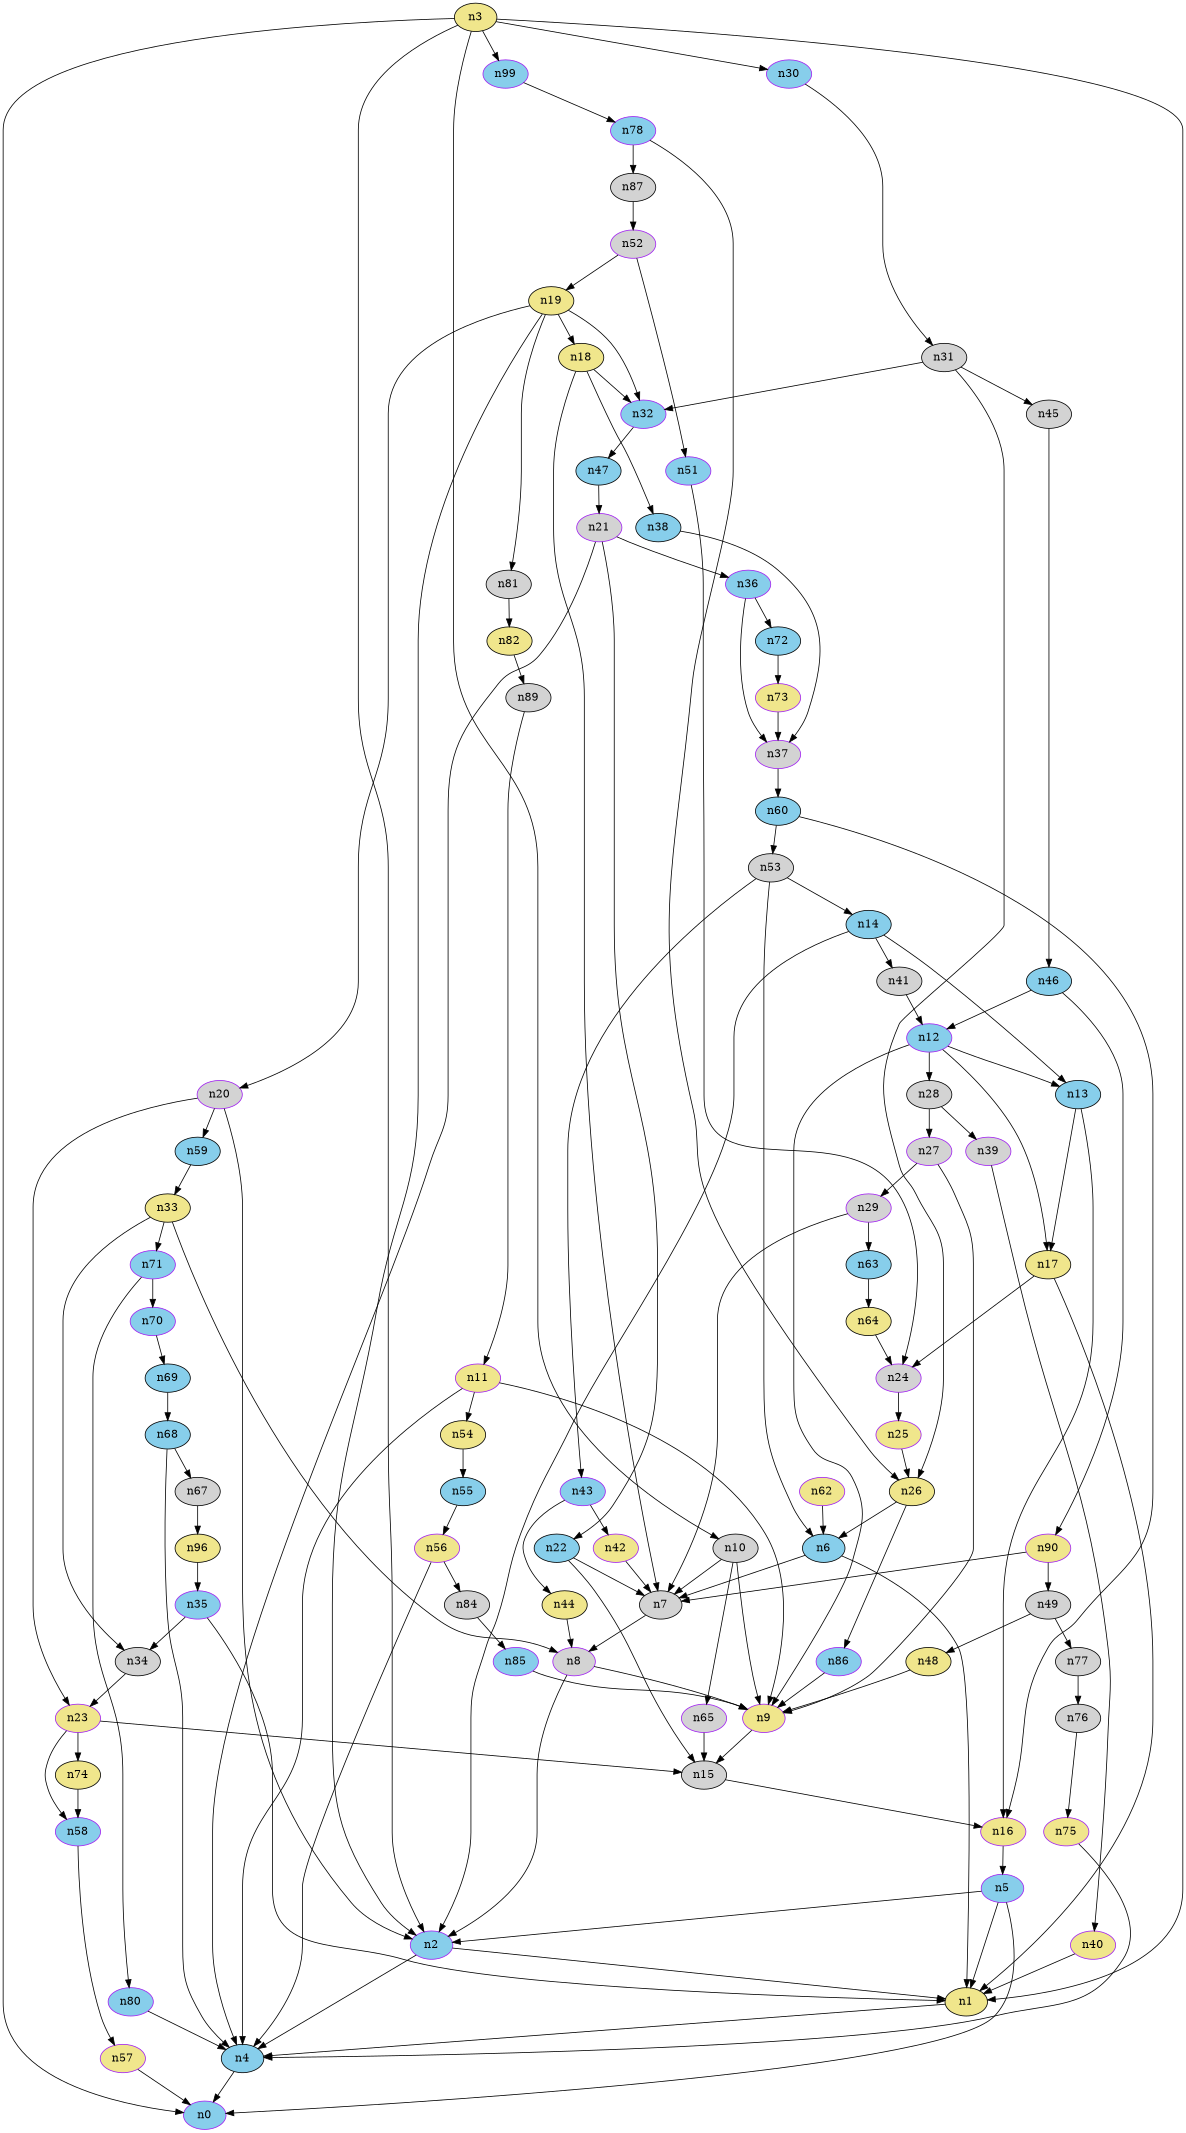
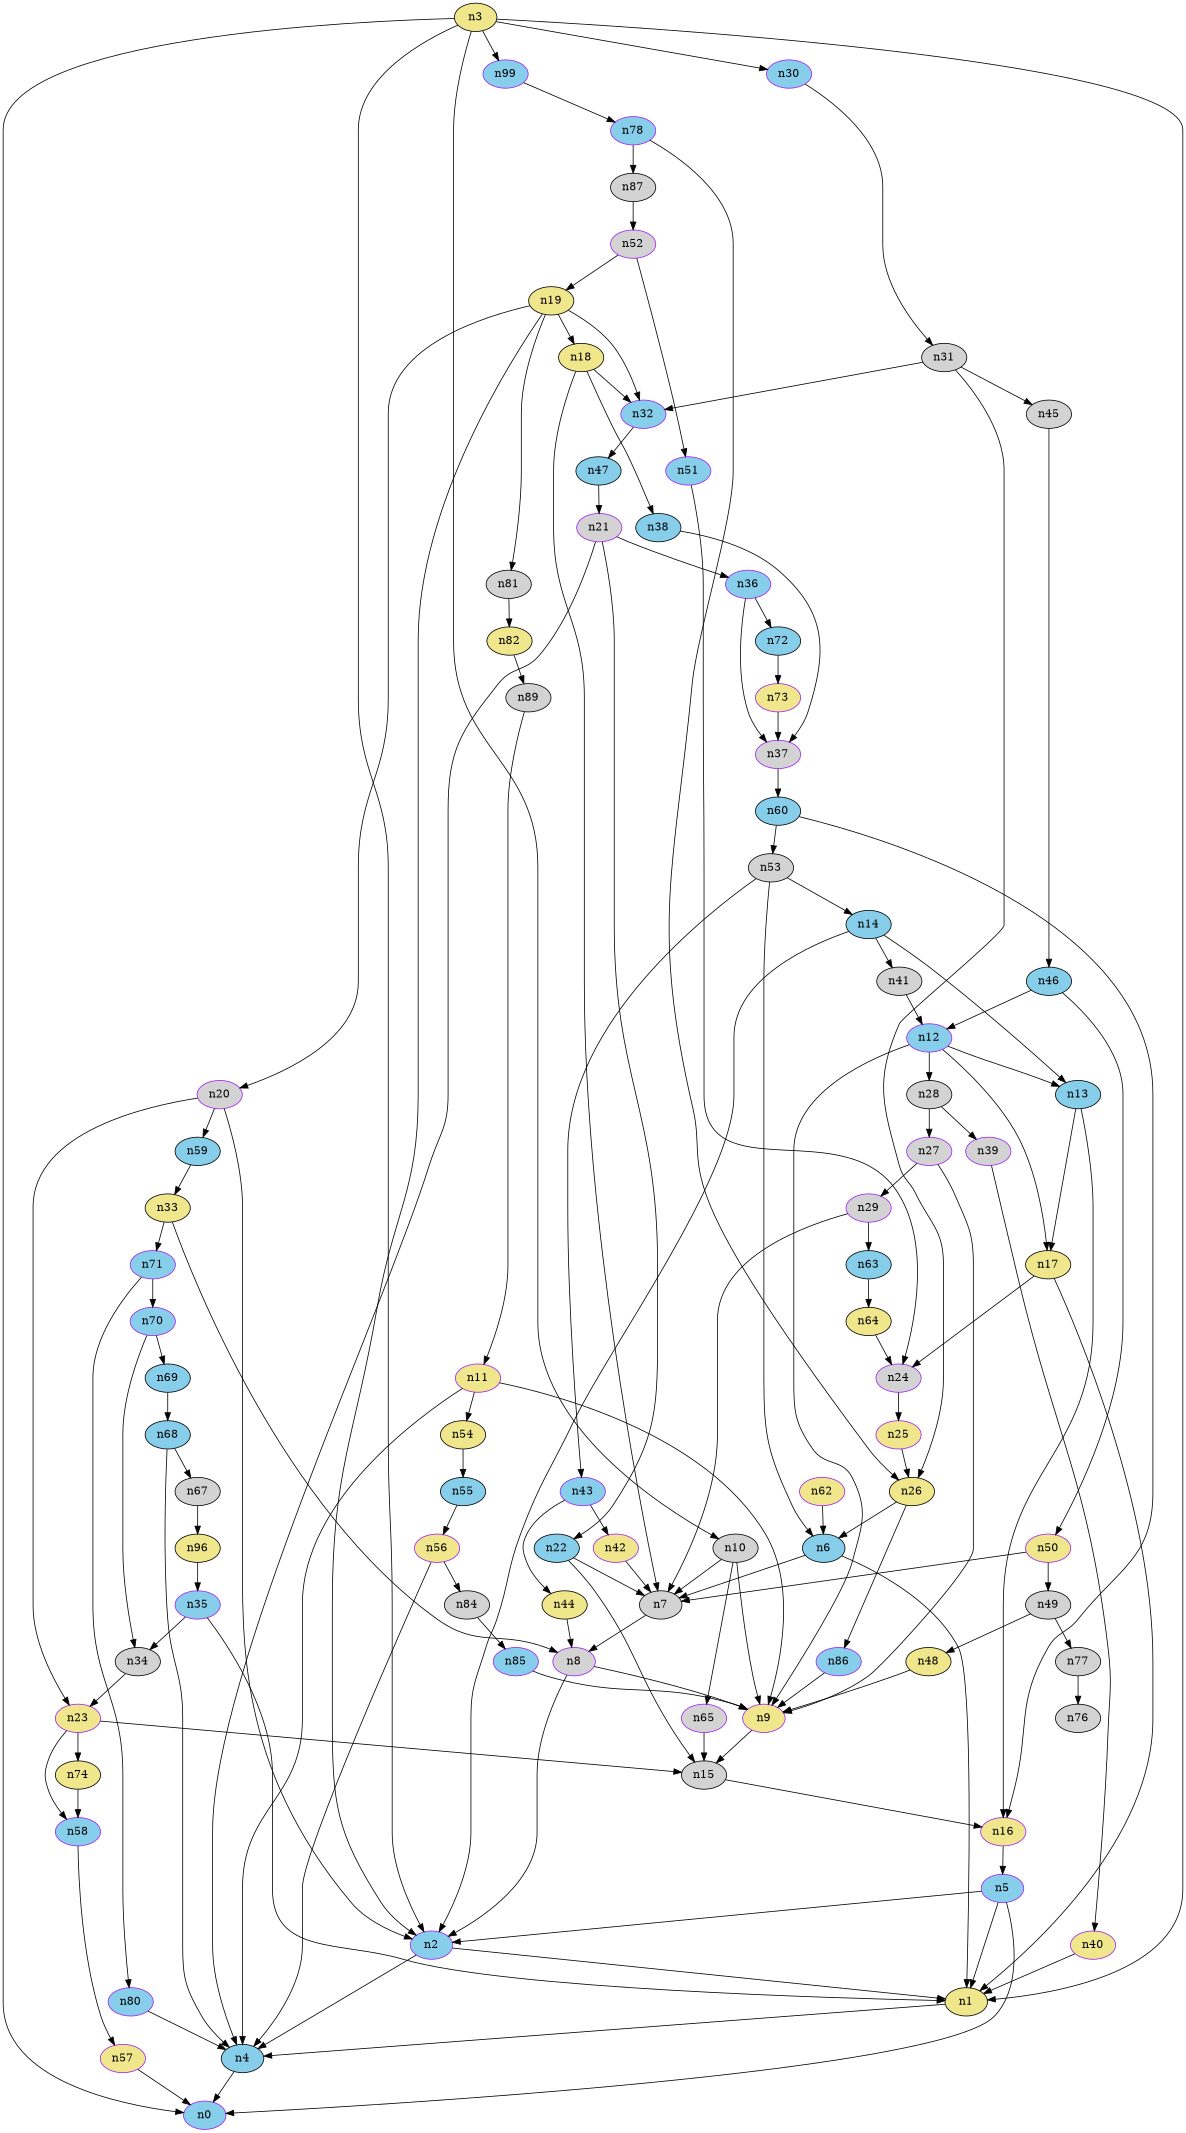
edge "n33" -> "n34": now "n70" -> "n34"
node "n90": label "n90" -> "n50"
node "n75": removed
